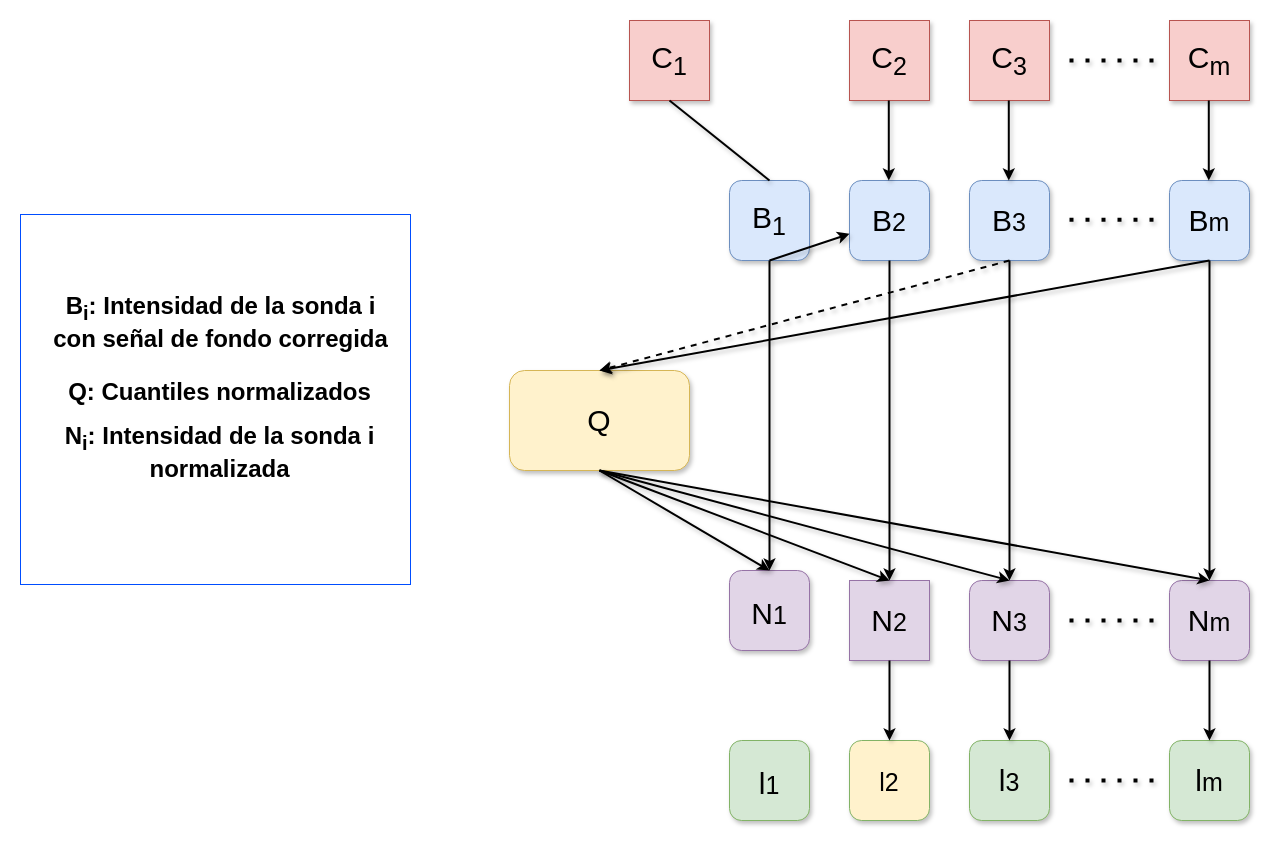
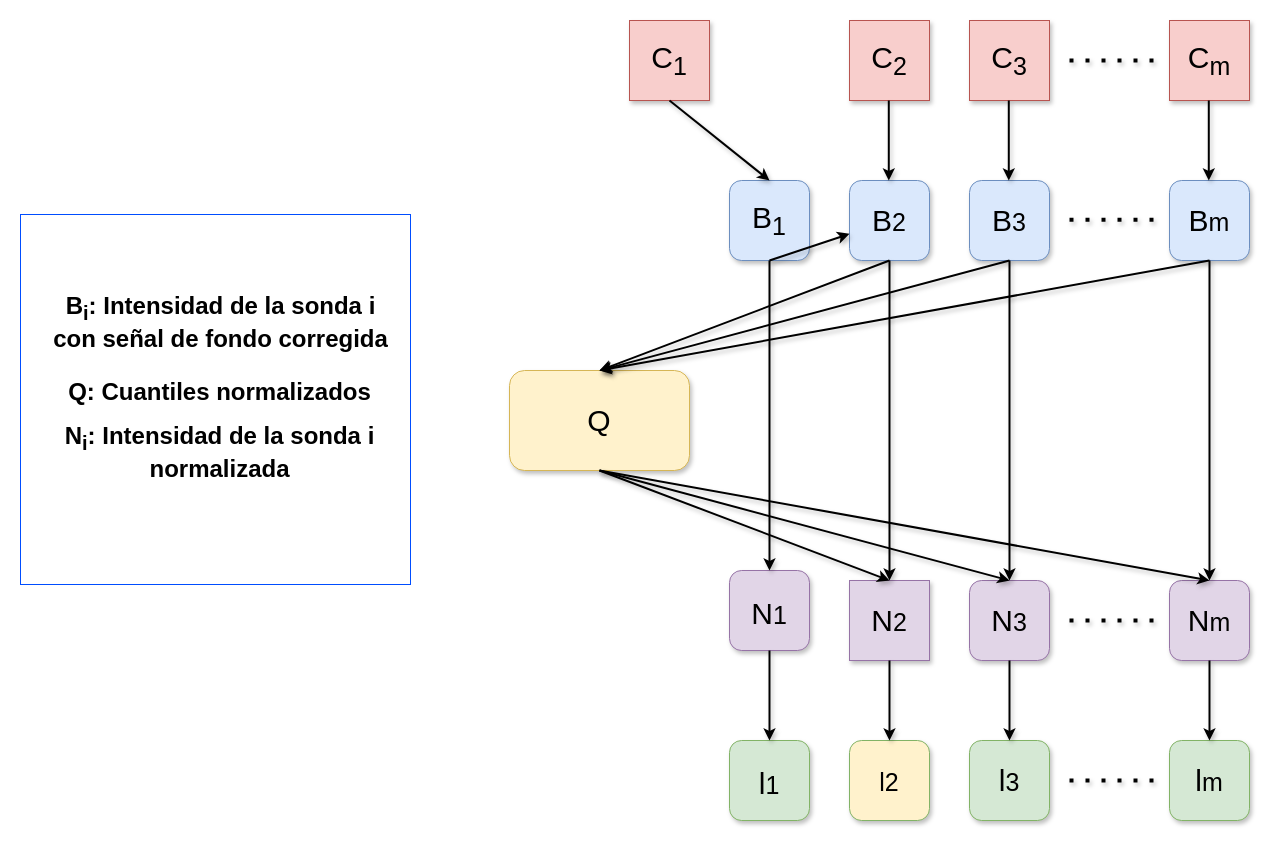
edge "C1" -- "B1": arrowhead none -> classic
edge "B2" -> "Q": added
edge "B3" -> "Q": style dashed -> solid
edge "Q" -> "N1": removed
edge "N1" -> "l1": added
